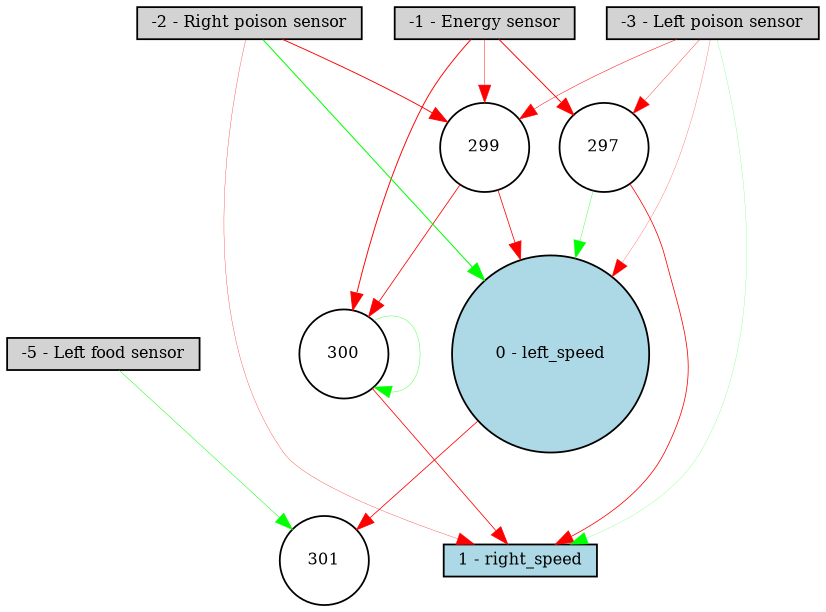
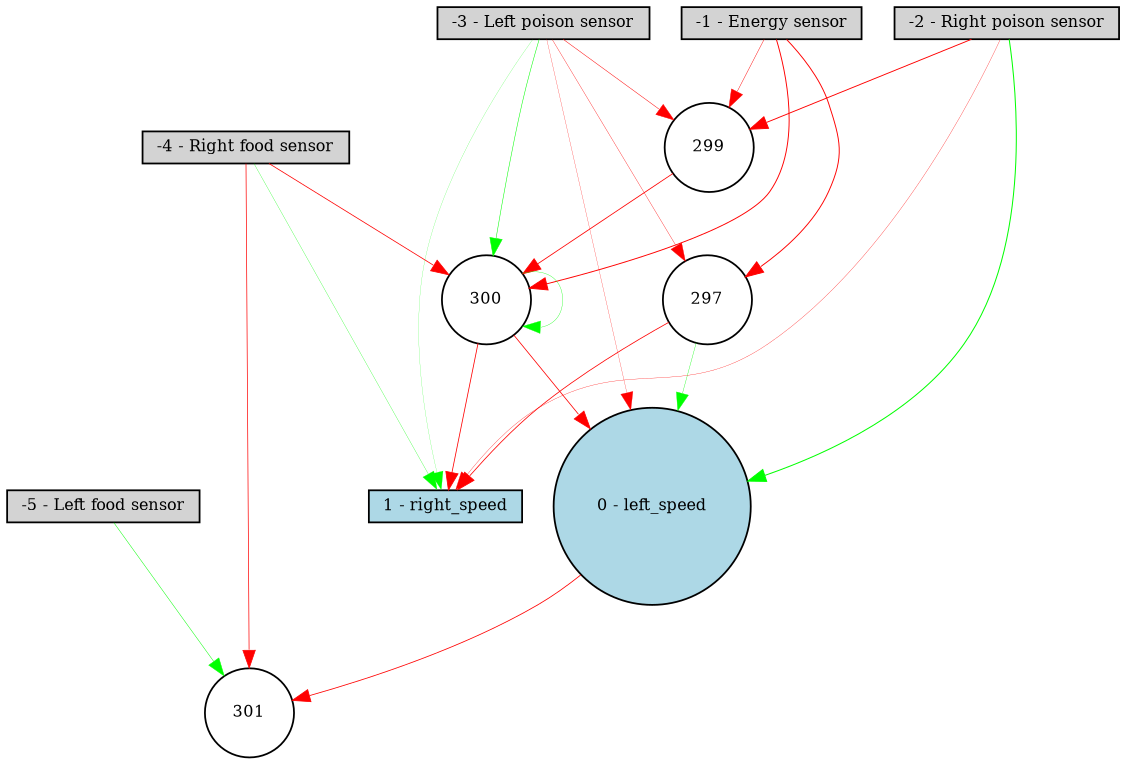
edge "-3 - Left poison sensor" -> "300": added
node "-4 - Right food sensor": added
edge "299" -> "0 - left_speed": now "300" -> "0 - left_speed"
